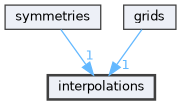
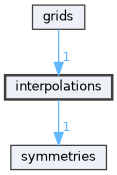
edge "symmetries" -> "interpolations": reversed
